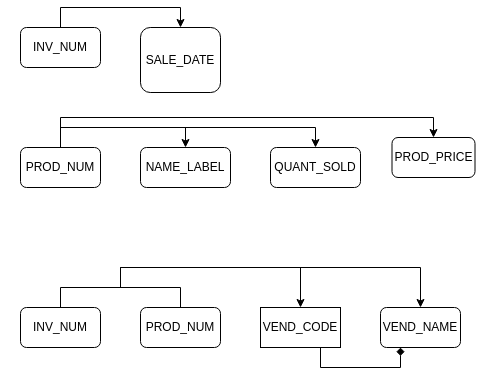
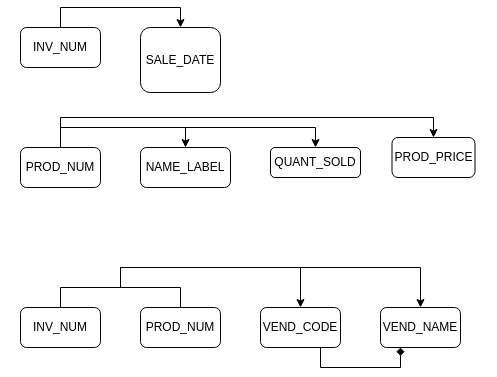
node "QUANT_SOLD": size 90x40 -> 90x30
node "VEND_CODE": shape rectangle -> rounded rectangle
